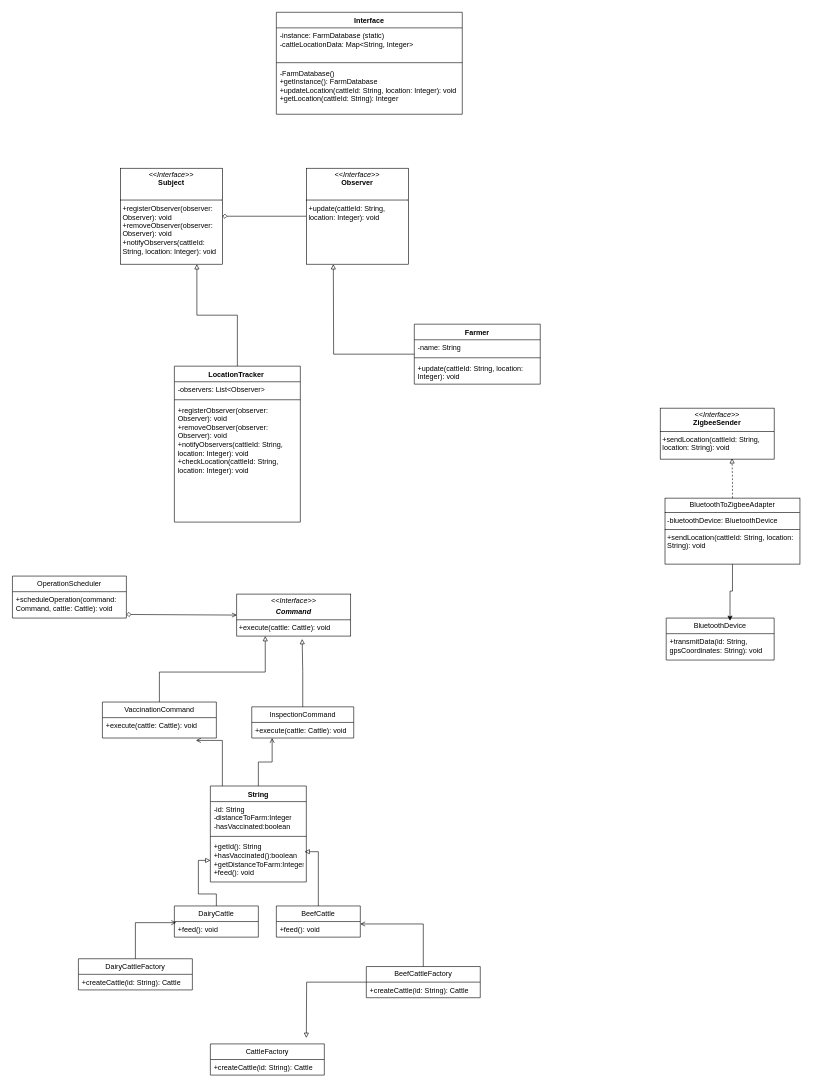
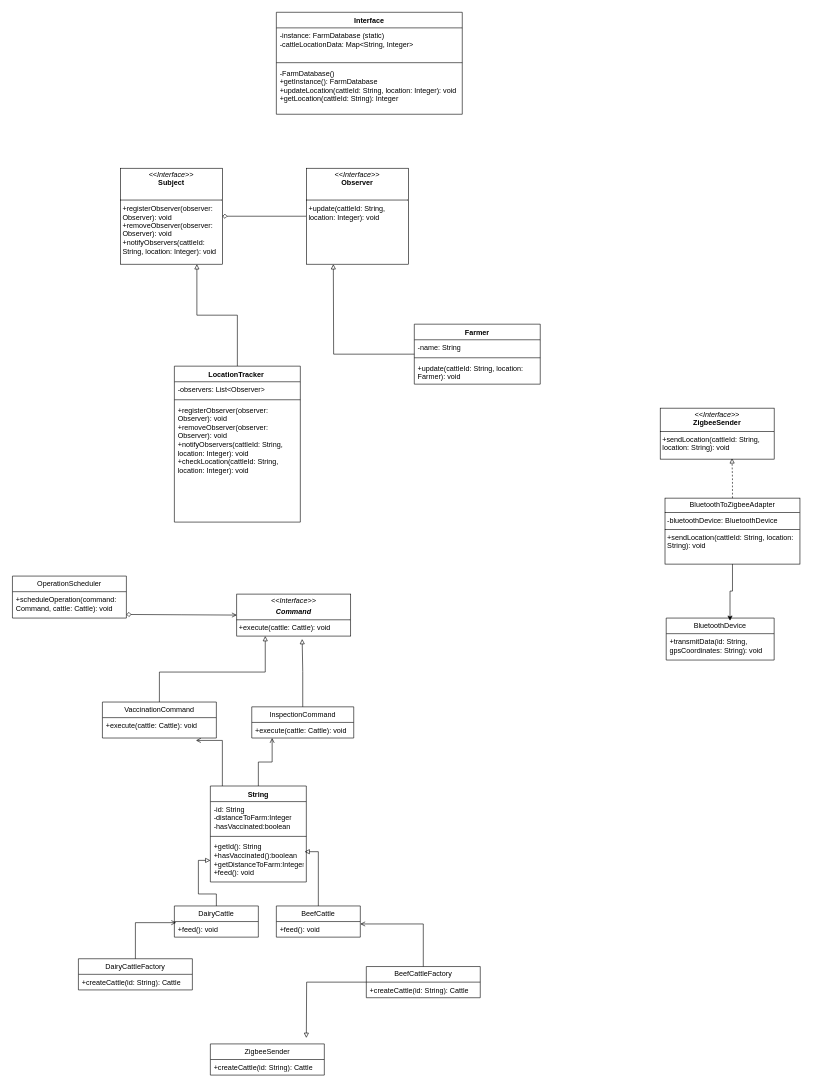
node "+update(cattleId: String, location: Integer): void": label "+update(cattleId: String, location: Integer): void" -> "+update(cattleId: String, location: Farmer): void"
node "CattleFactory": label "CattleFactory" -> "ZigbeeSender"
